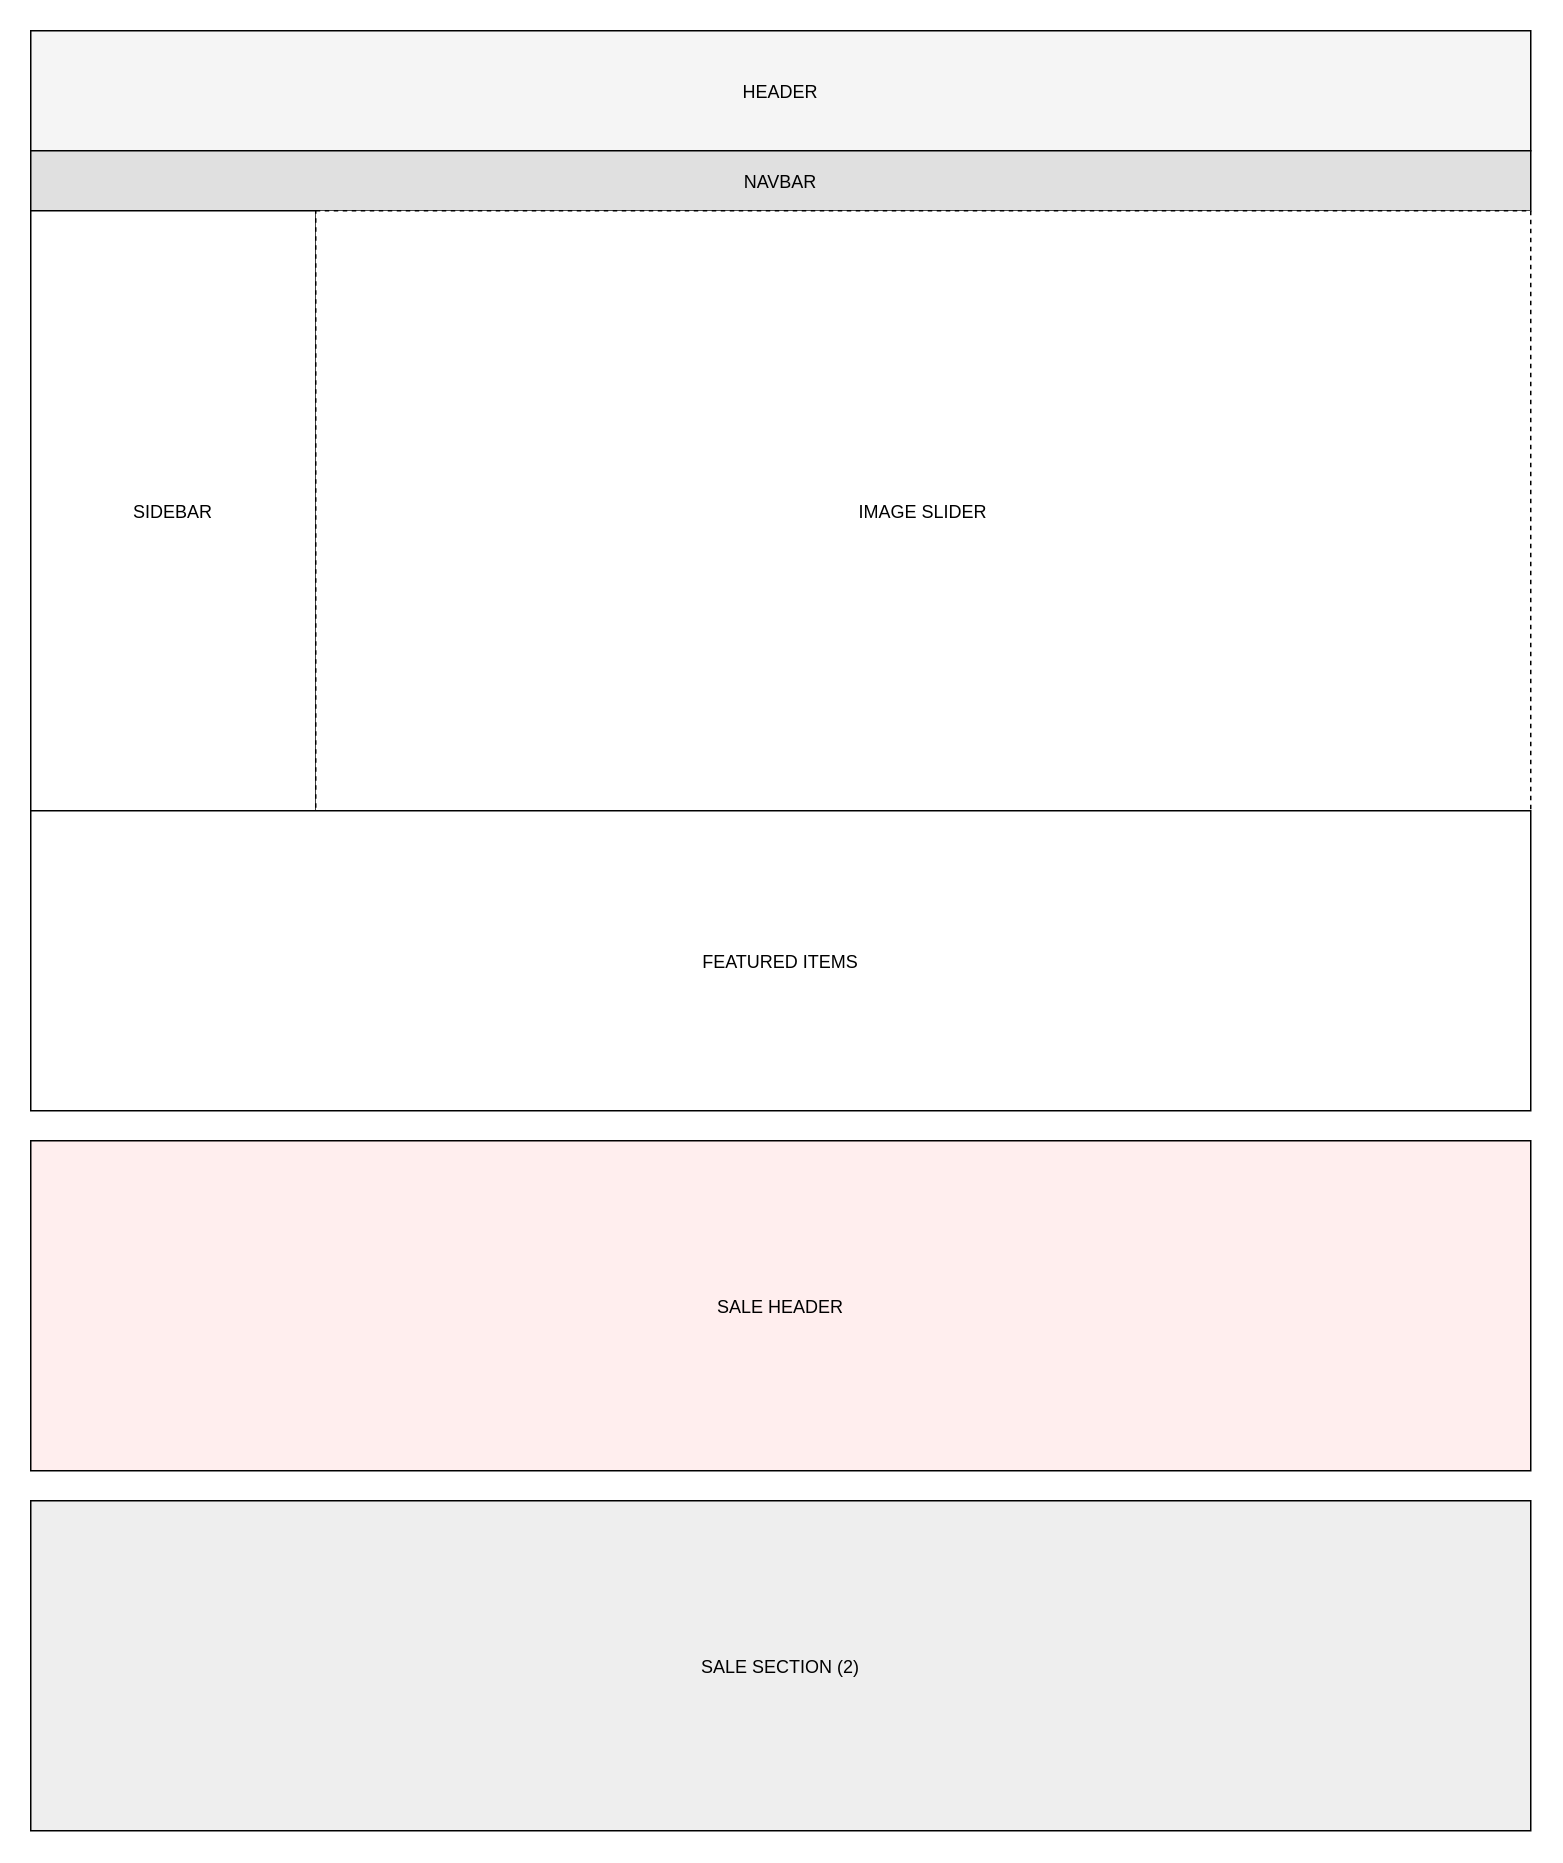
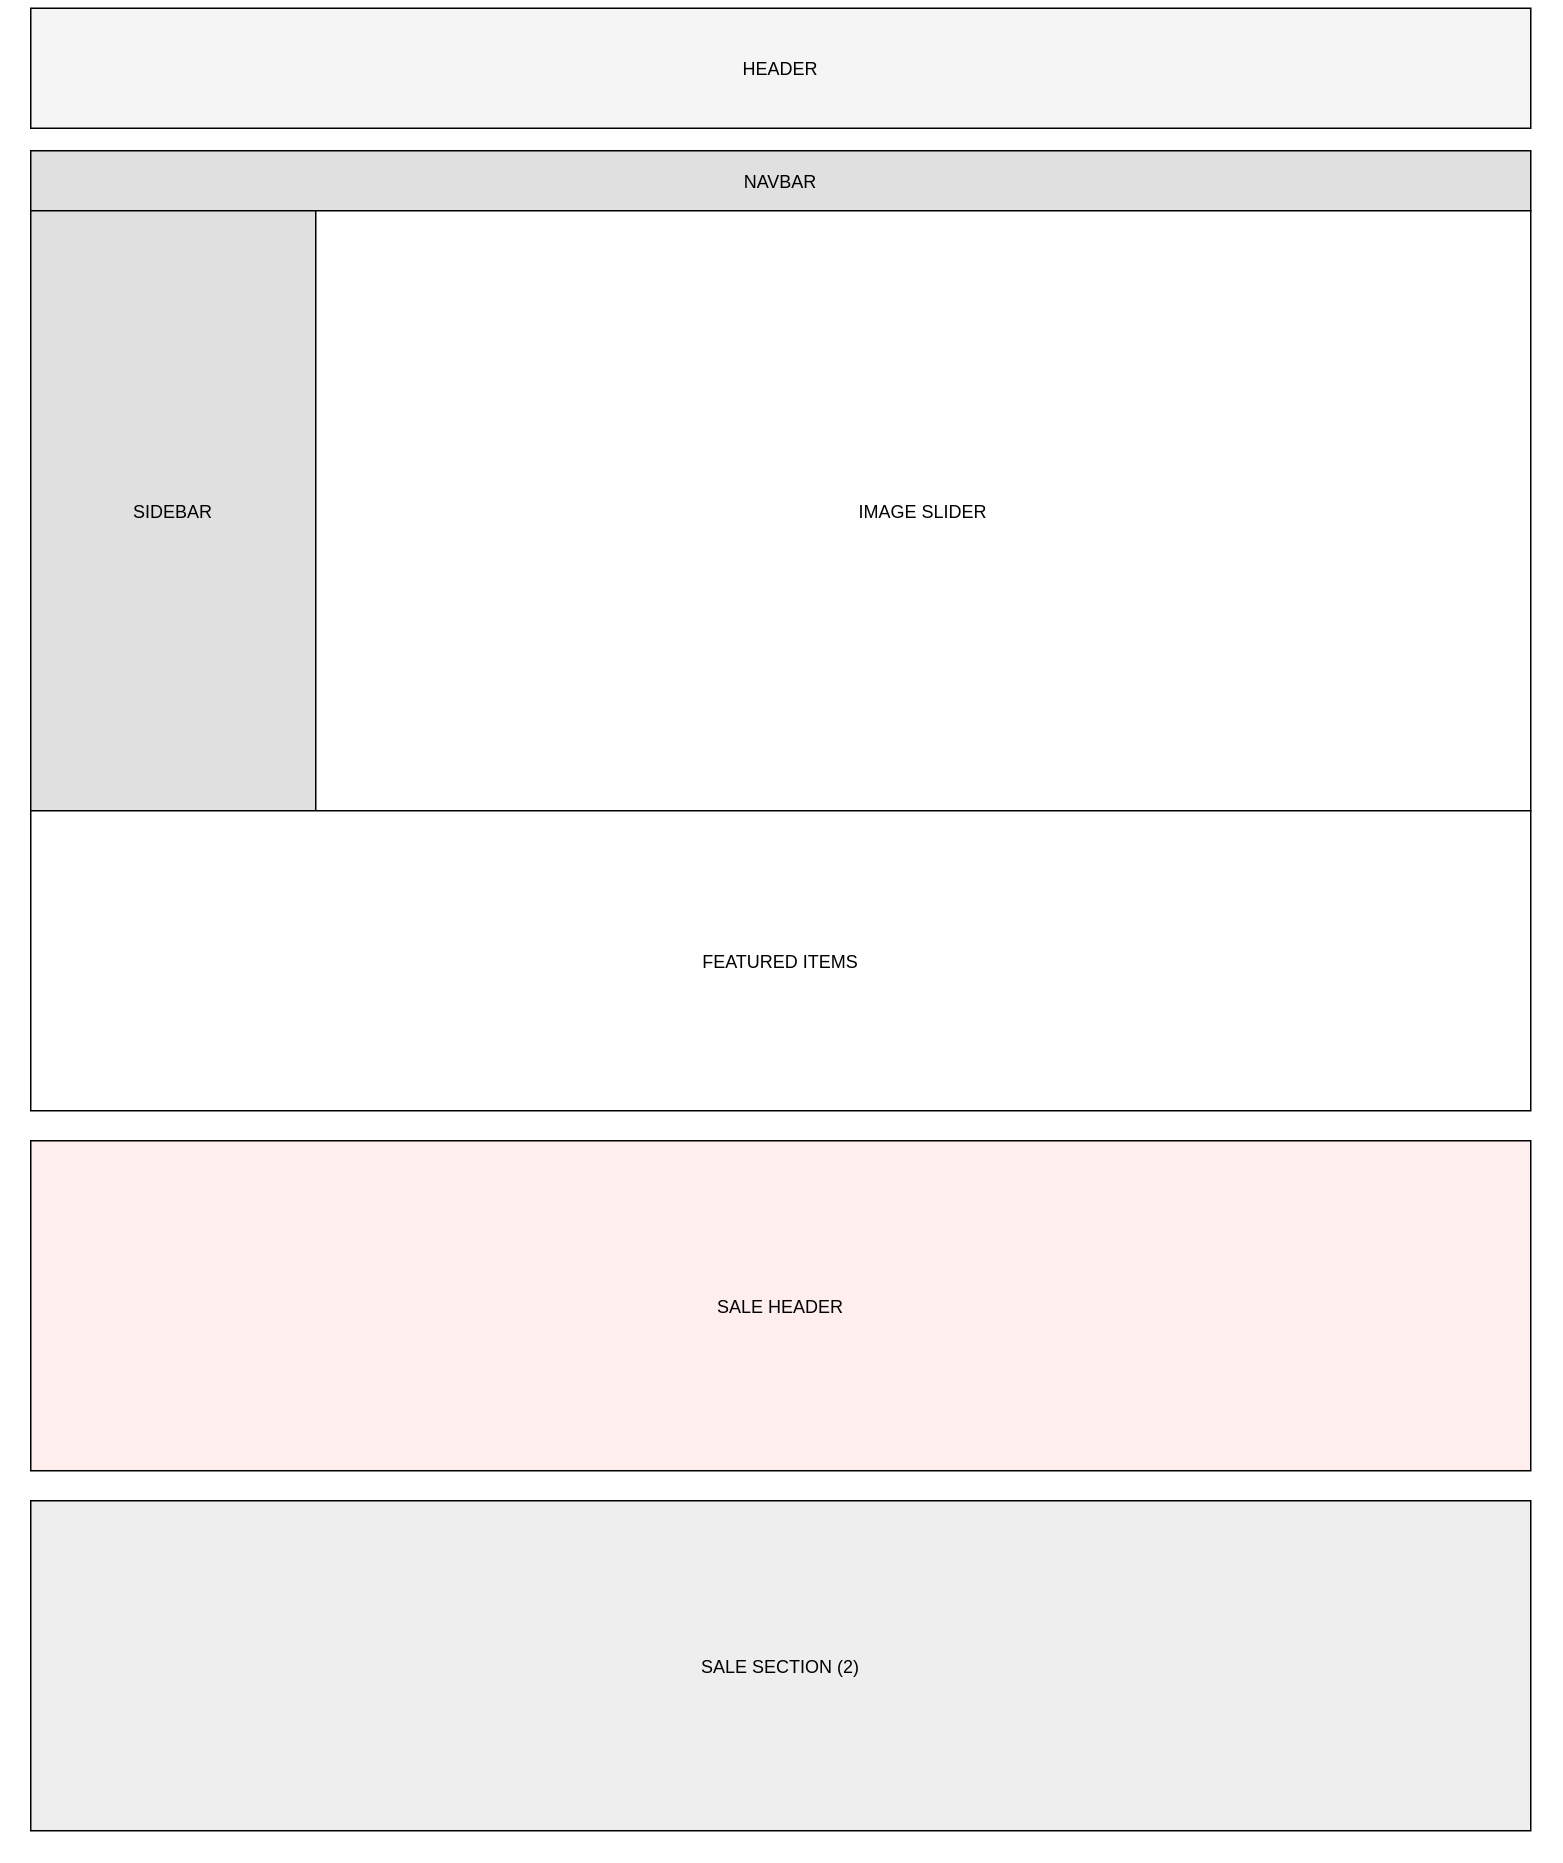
node "HEADER": moved (781, 91) -> (781, 68)
node "SIDEBAR": fillcolor #ffffff -> #e0e0e0
node "IMAGE SLIDER": style dashed -> solid
